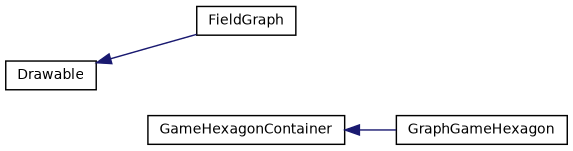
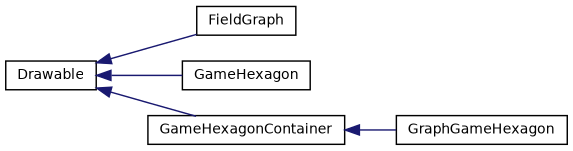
node "GameHexagon": added
edge "GameHexagonContainer" -> "Drawable": added
